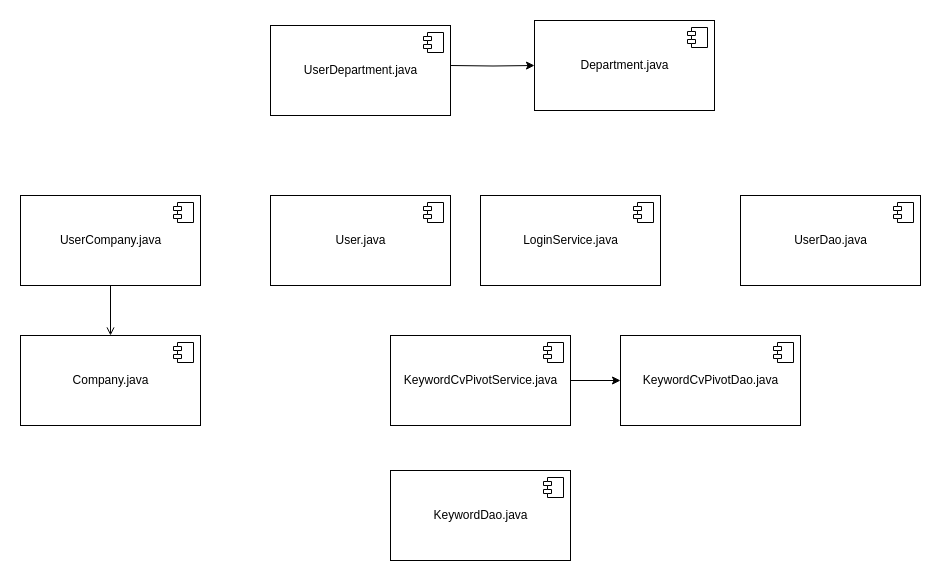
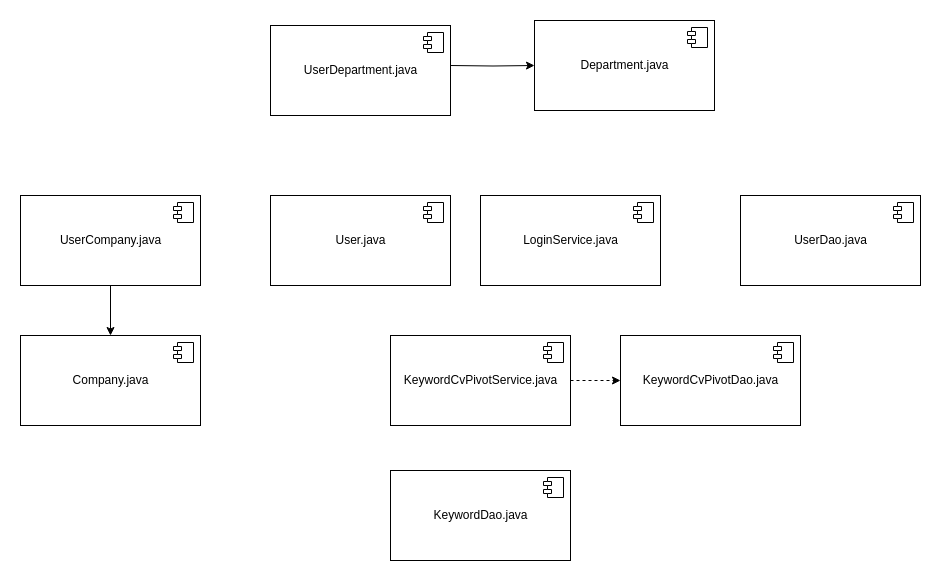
edge "UserCompany.java" -> "Company.java": arrowhead open -> classic
edge "KeywordCvPivotService.java" -> "KeywordCvPivotDao.java": style solid -> dashed
